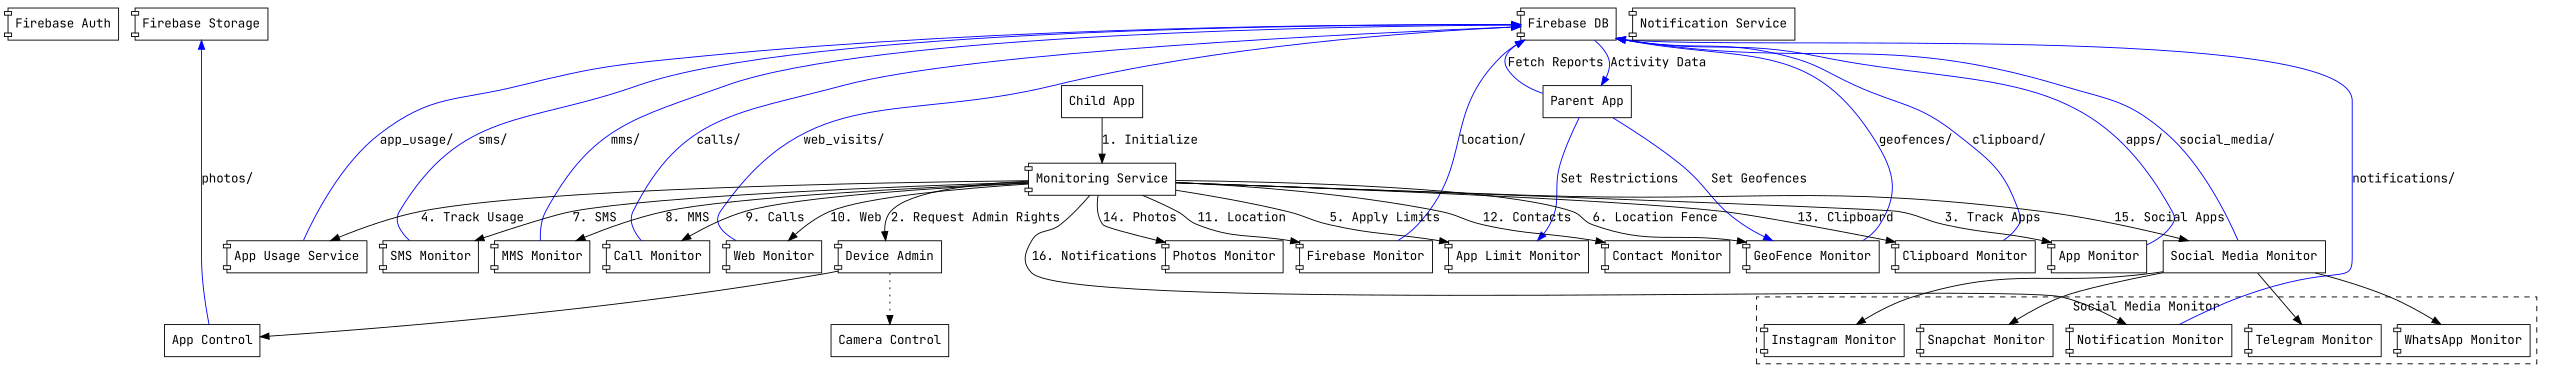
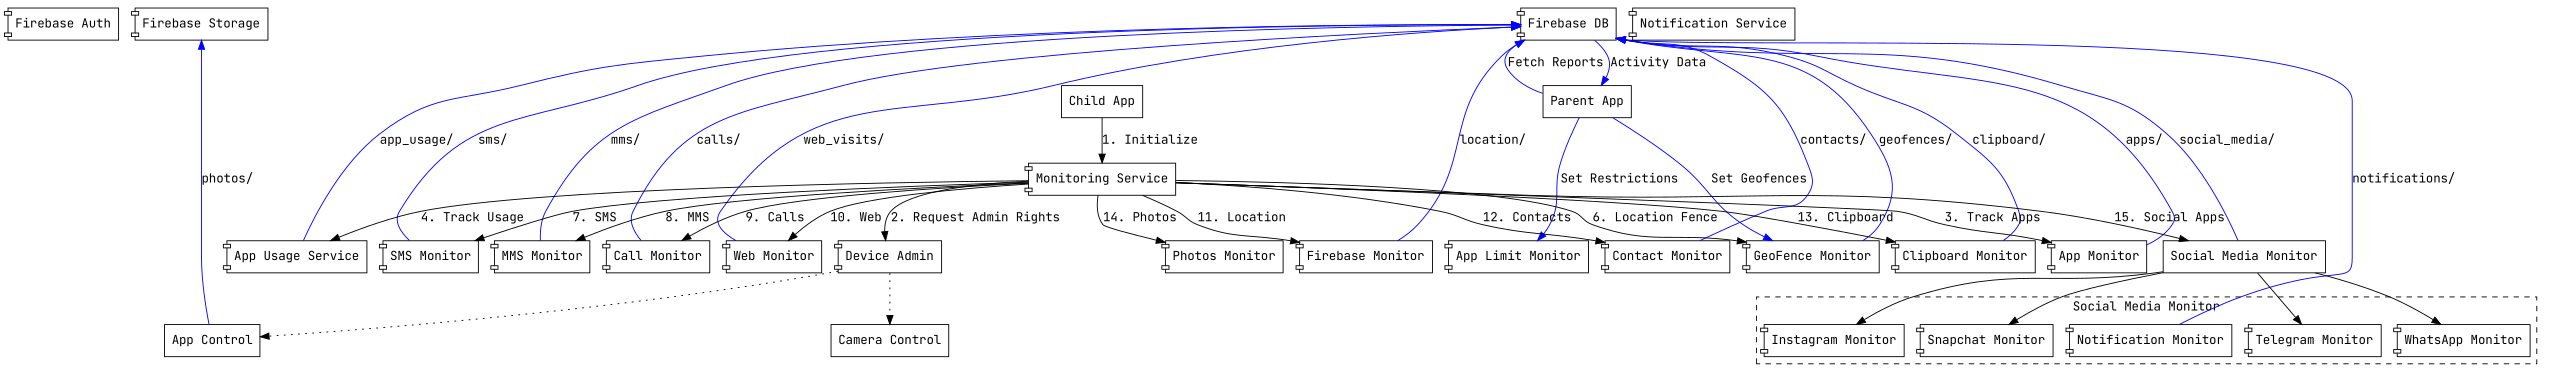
edge "Contact Monitor" -> "Firebase DB": added, label "contacts/"
edge "Monitoring Service" -> "App Limit Monitor": removed, label "5. Apply Limits"
edge "Monitoring Service" -> "Notification Monitor": removed, label "16. Notifications"
edge "Device Admin" -> "App Control": style solid -> dotted
